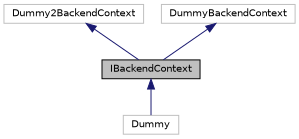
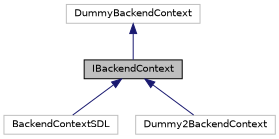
edge "IBackendContext" -> "Dummy2BackendContext": reversed
node "Dummy": label "Dummy" -> "BackendContextSDL"
